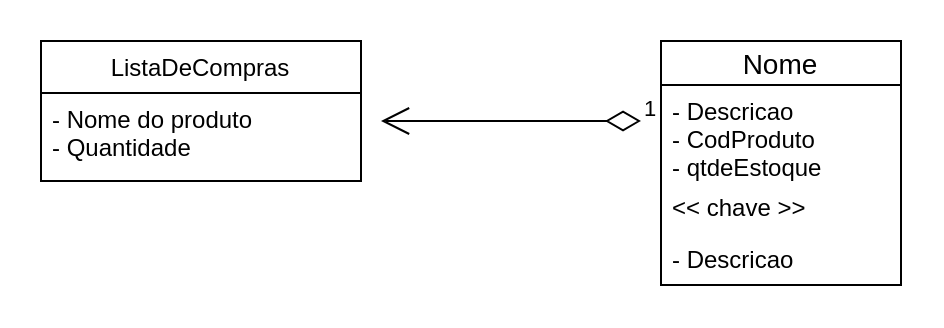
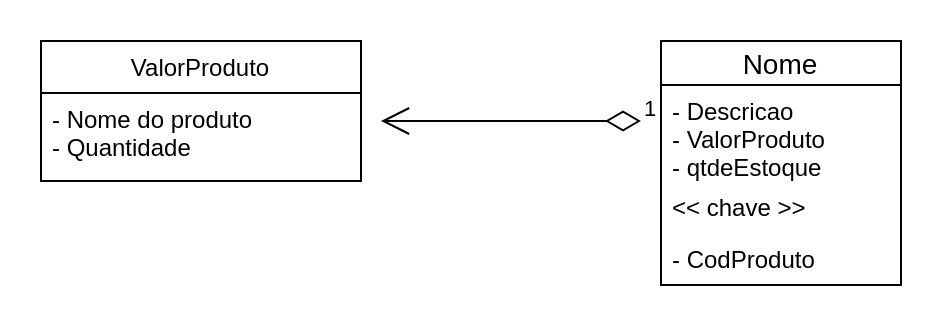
node "ListaDeCompras": label "ListaDeCompras" -> "ValorProduto"
node "- Descricao - CodProduto - qtdeEstoque": label "- Descricao - CodProduto - qtdeEstoque" -> "- Descricao - ValorProduto - qtdeEstoque"
node "- Descricao": label "- Descricao" -> "- CodProduto"
